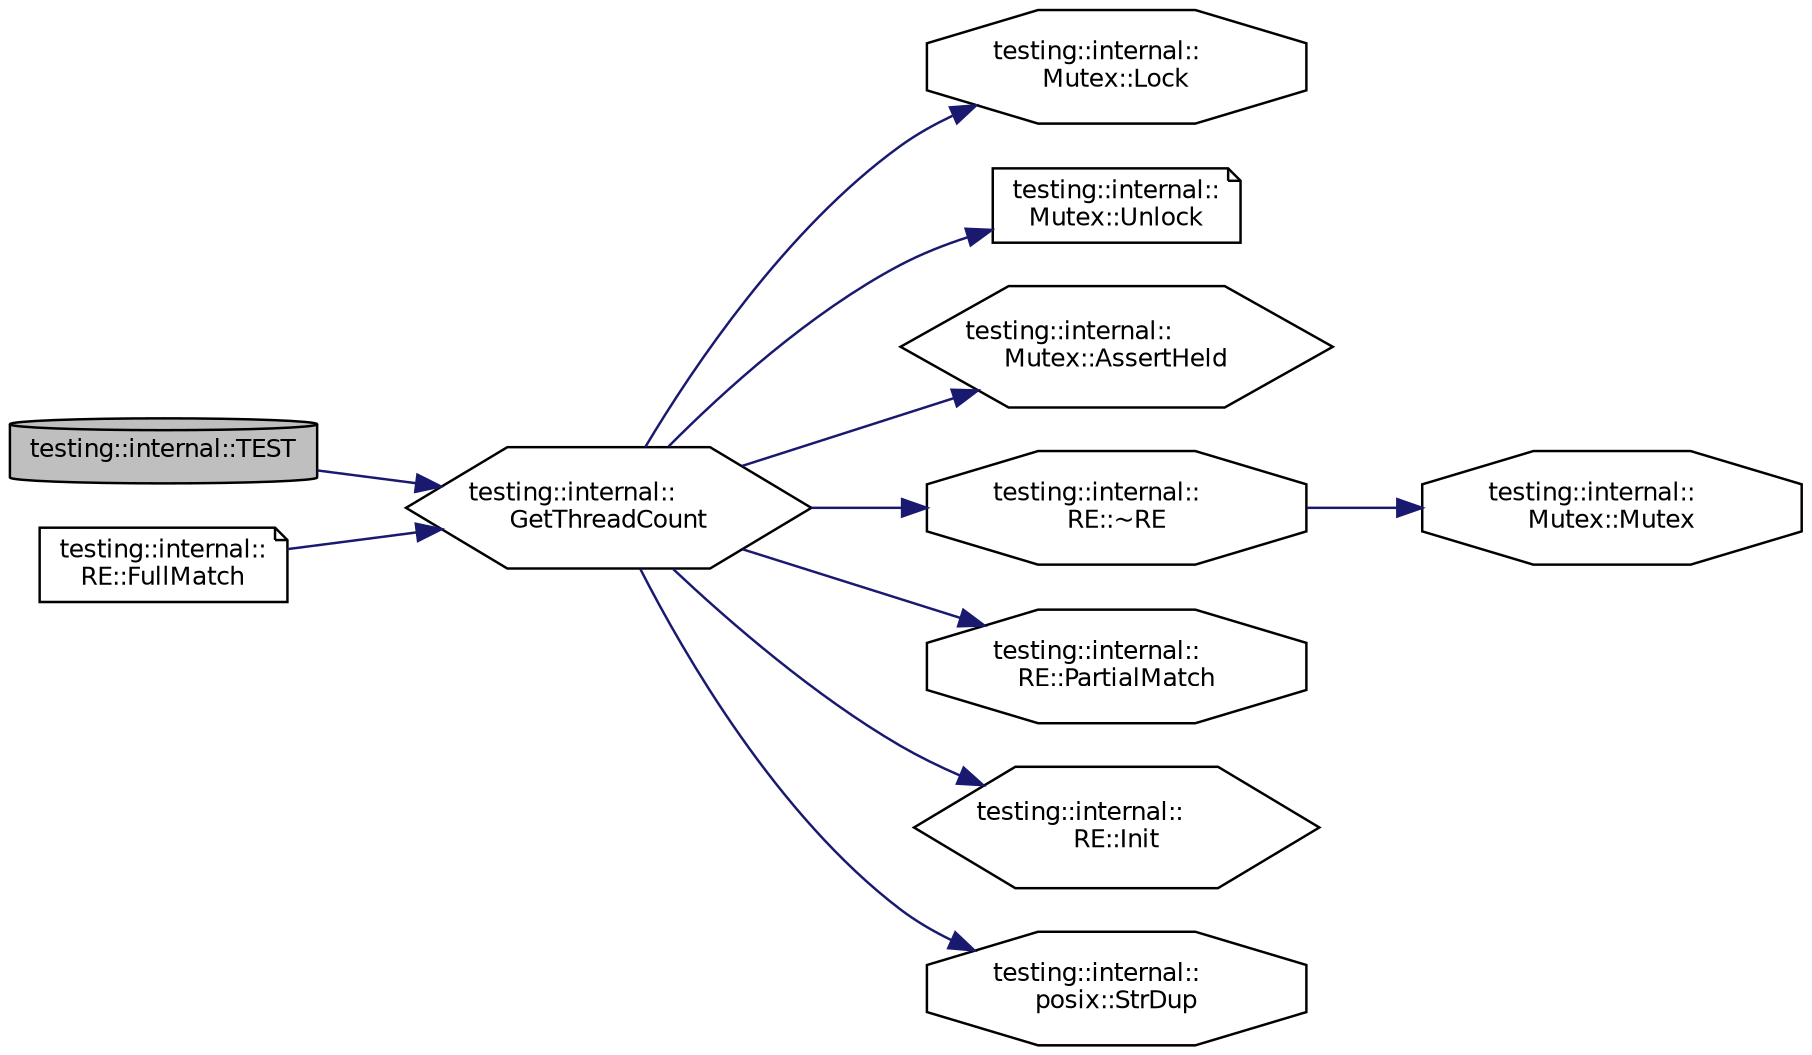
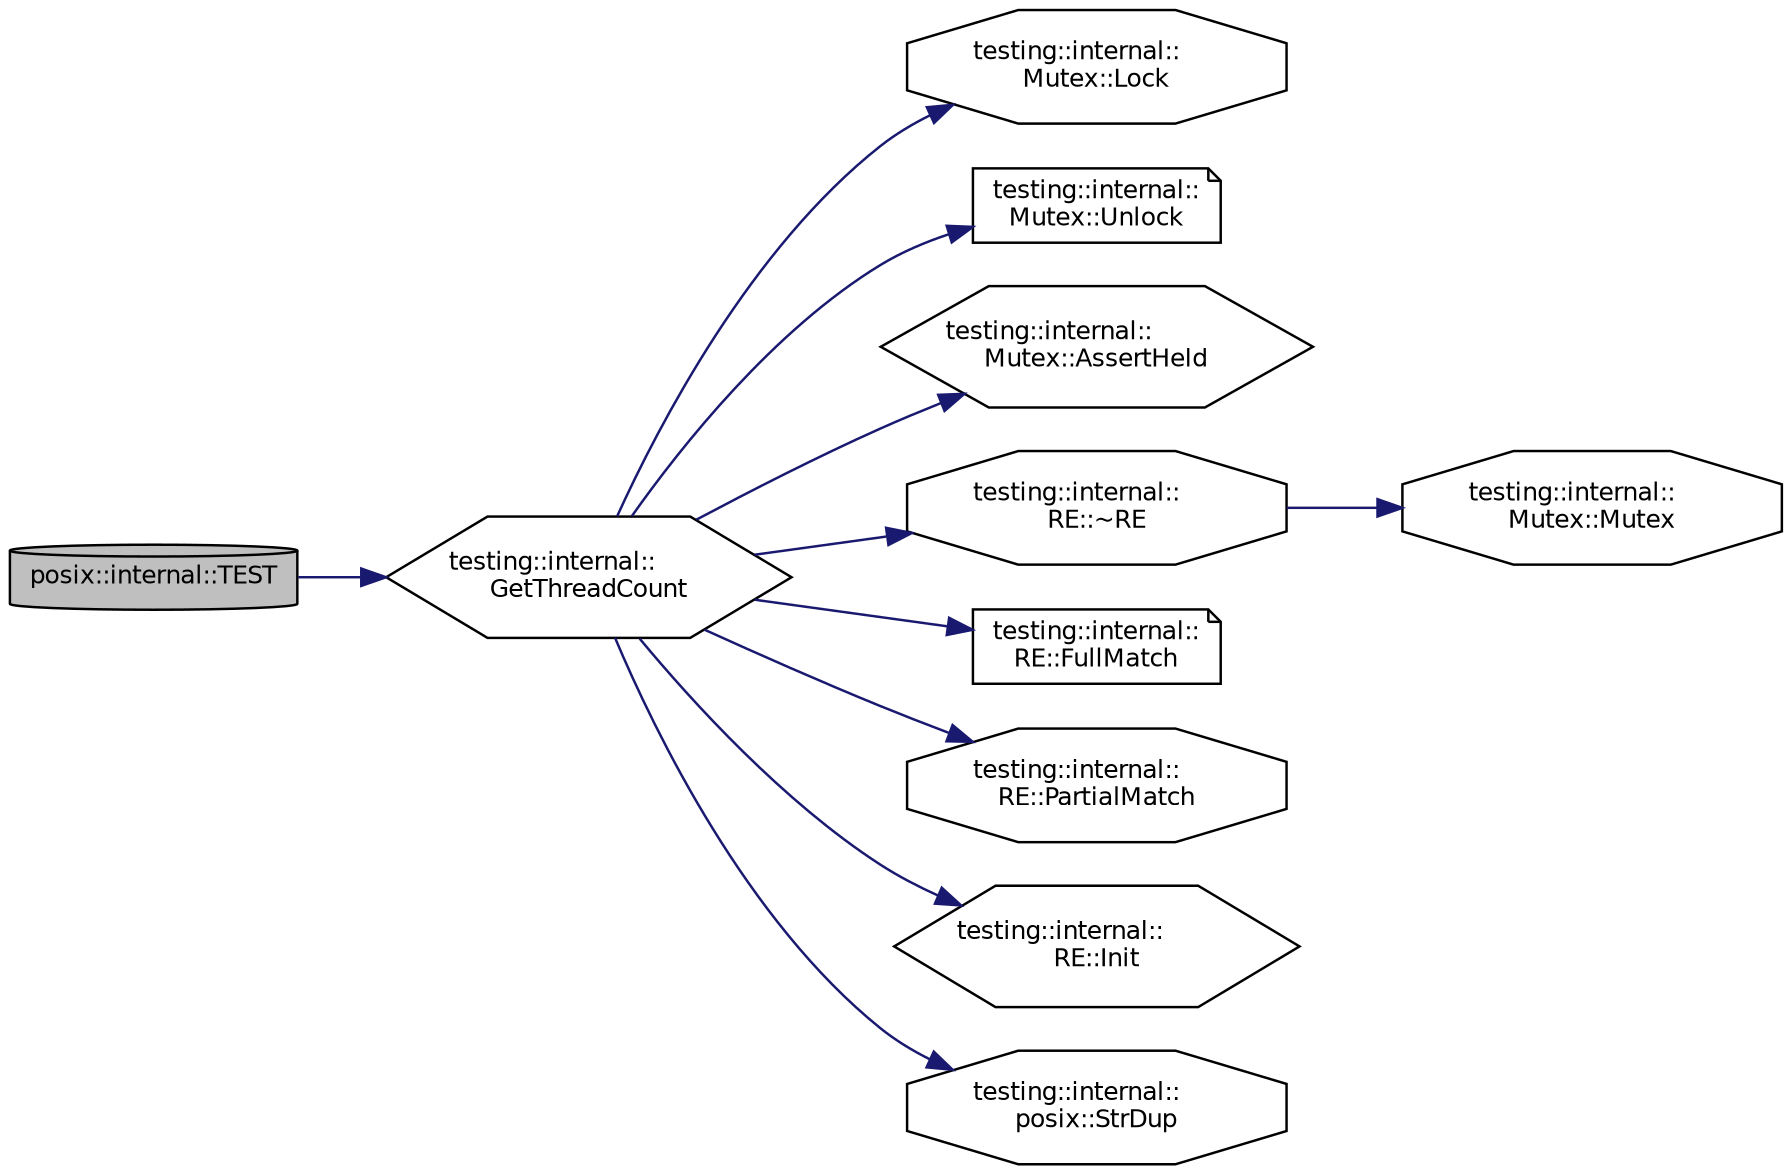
node "testing::internal::TEST": label "testing::internal::TEST" -> "posix::internal::TEST"
edge "testing::internal:: RE::FullMatch" -> "testing::internal:: GetThreadCount": reversed
